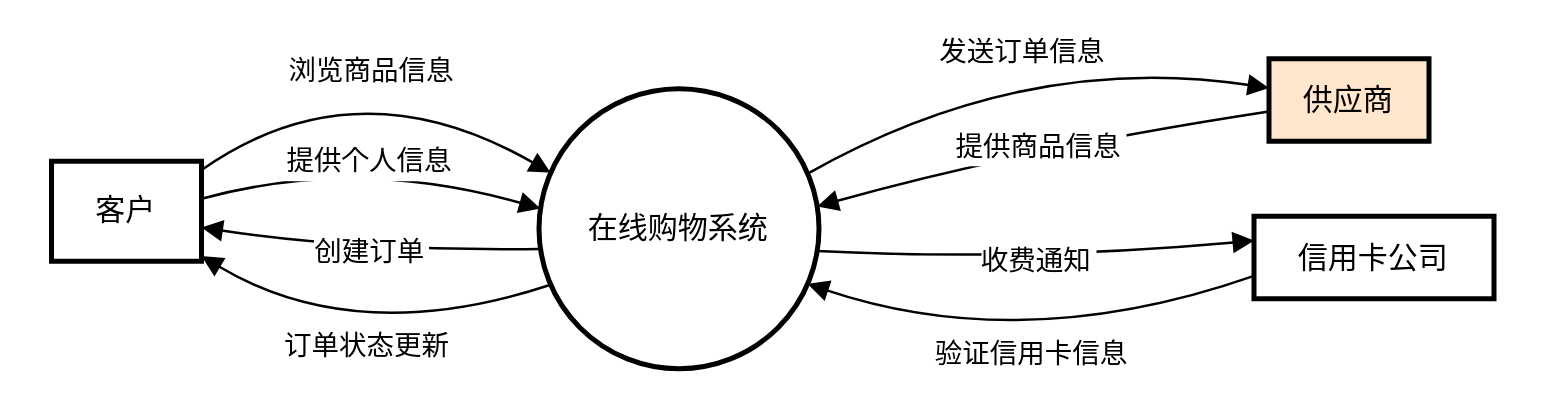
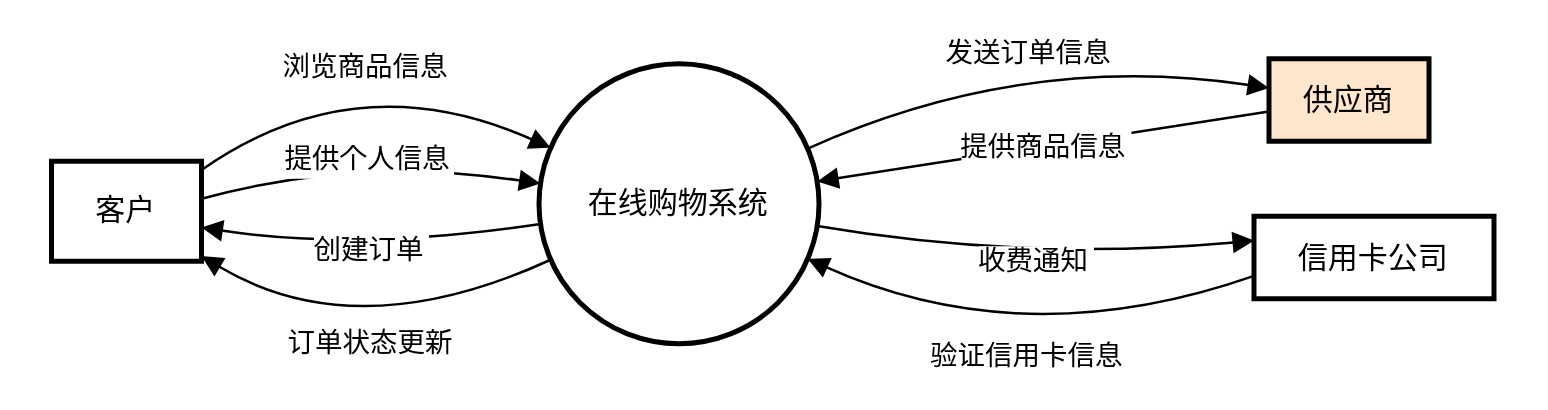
node "在线购物系统": moved (679, 229) -> (679, 204)
